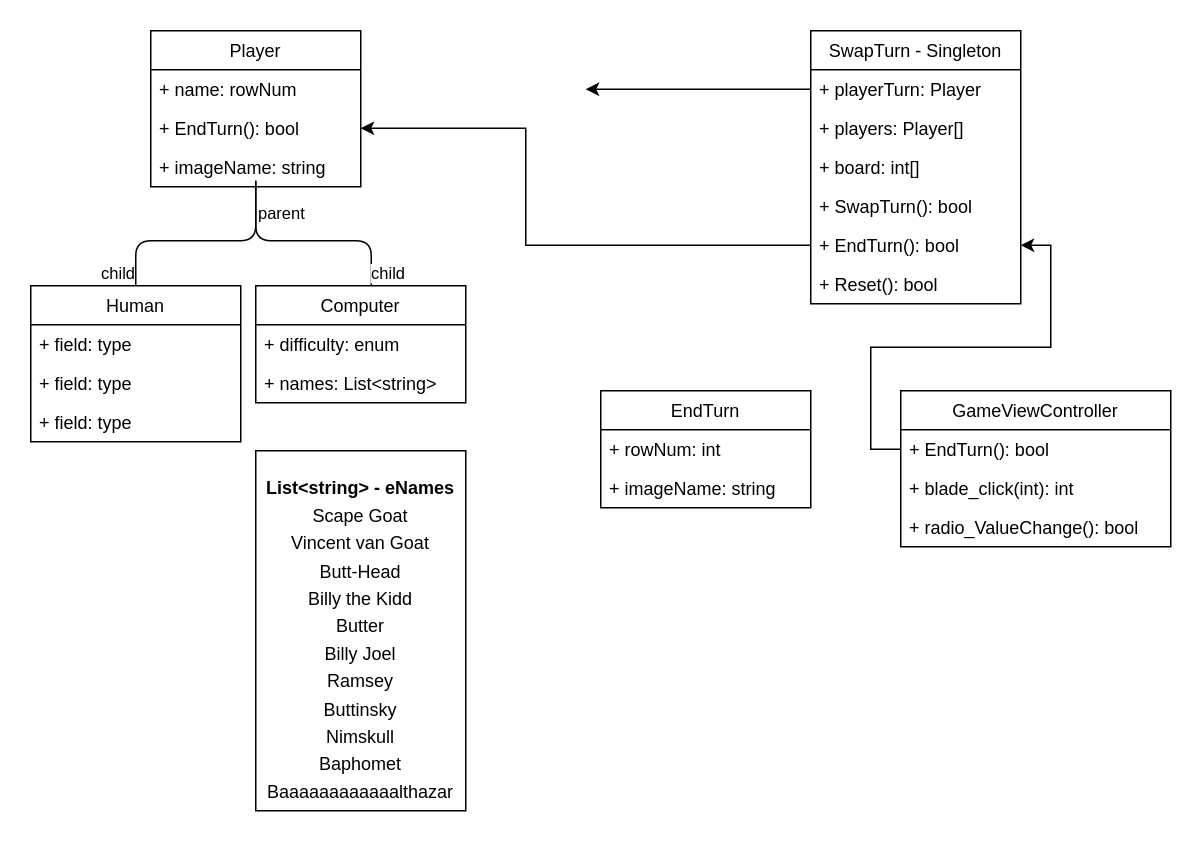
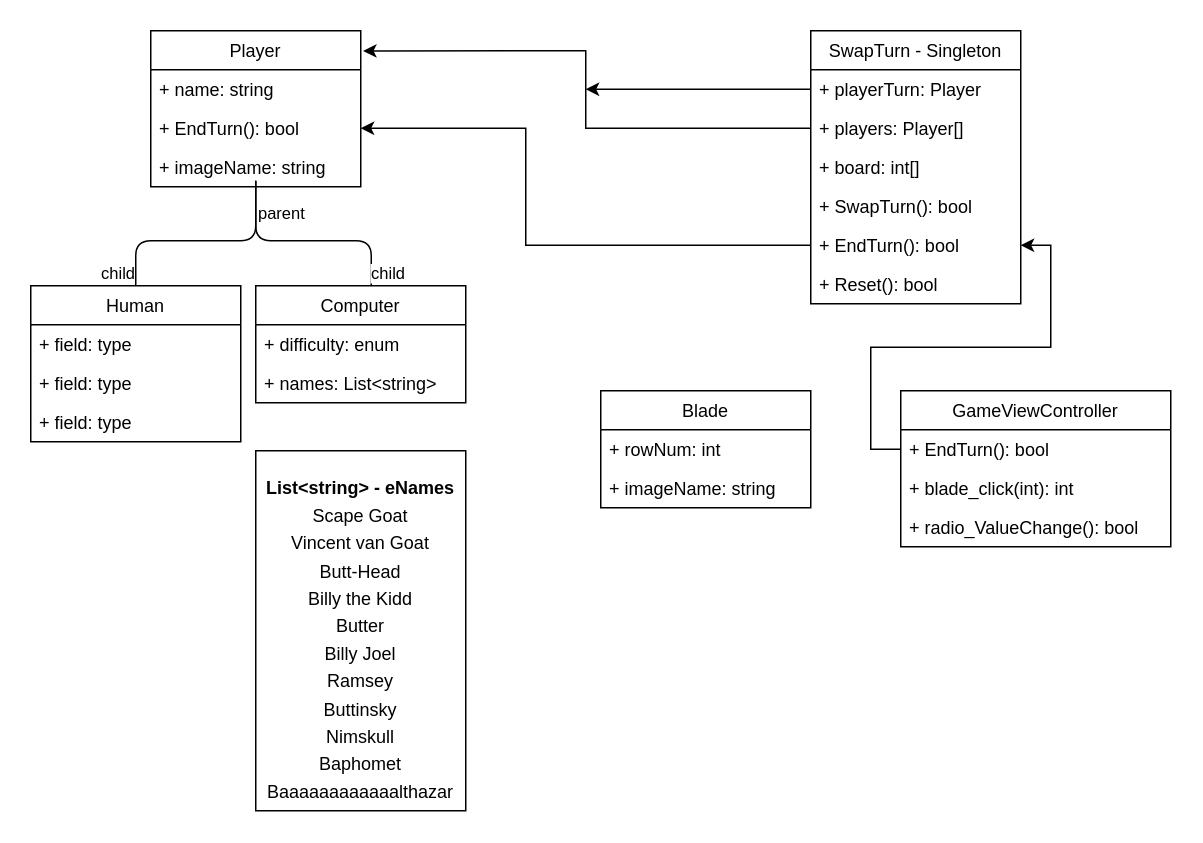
node "+ name: rowNum": label "+ name: rowNum" -> "+ name: string"
edge "+ players: Player[]" -> "Player": added
node "EndTurn": label "EndTurn" -> "Blade"
